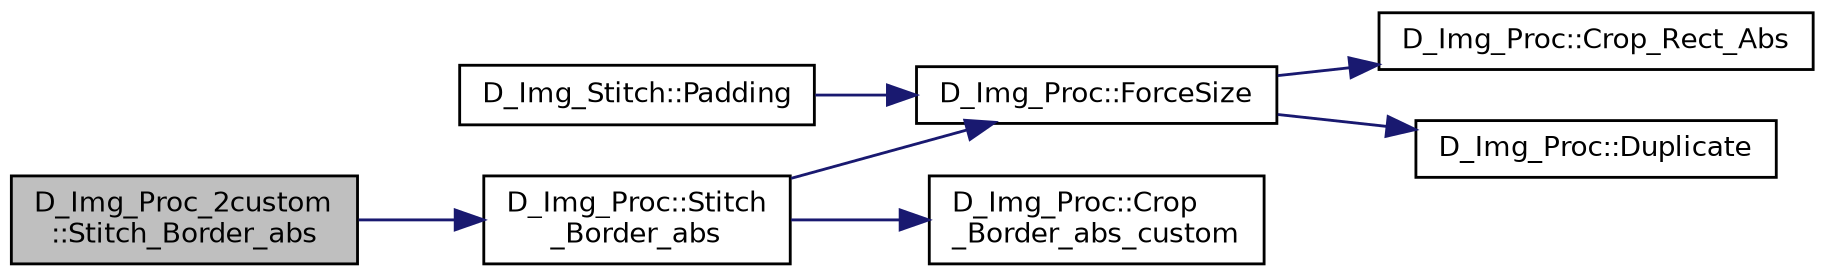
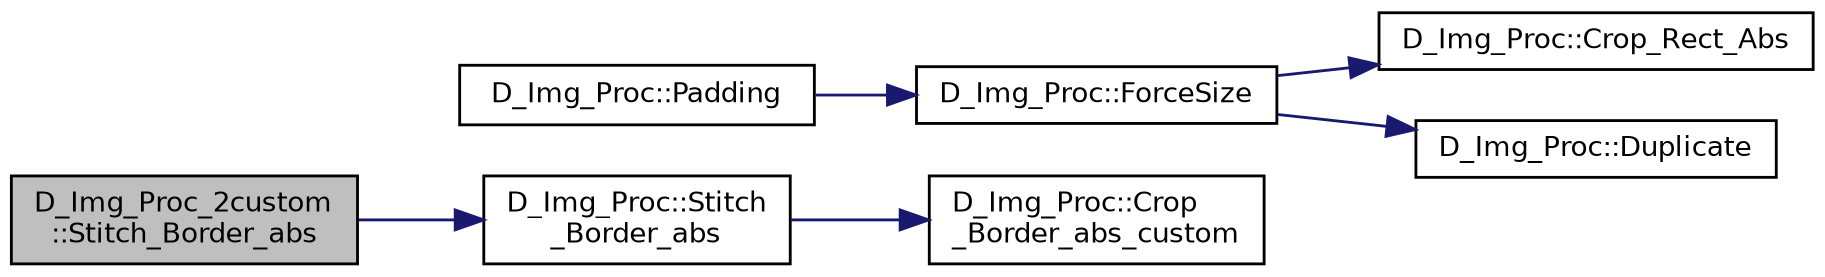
node "D_Img_Stitch::Padding": label "D_Img_Stitch::Padding" -> "D_Img_Proc::Padding"
edge "D_Img_Proc::Stitch _Border_abs" -> "D_Img_Proc::ForceSize": removed
